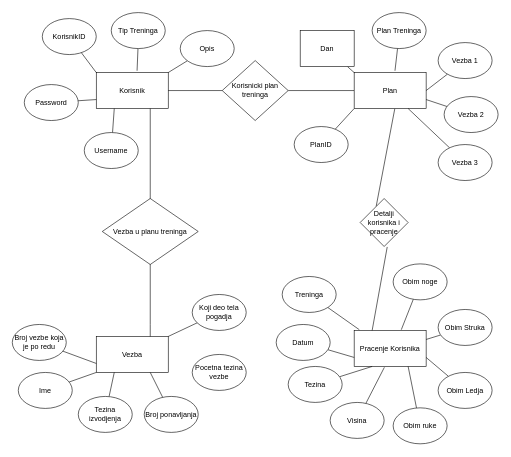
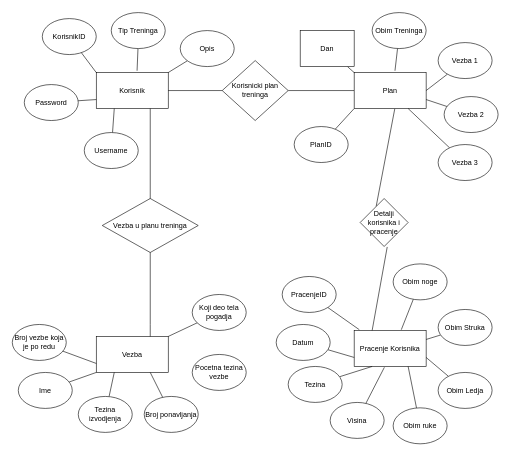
node "Plan Treninga": label "Plan Treninga" -> "Obim Treninga"
node "Vezba u planu treninga": size 96x66 -> 96x54
node "Treninga": label "Treninga" -> "PracenjeID"
